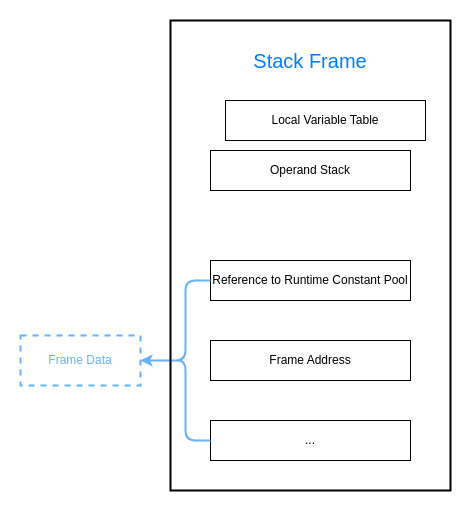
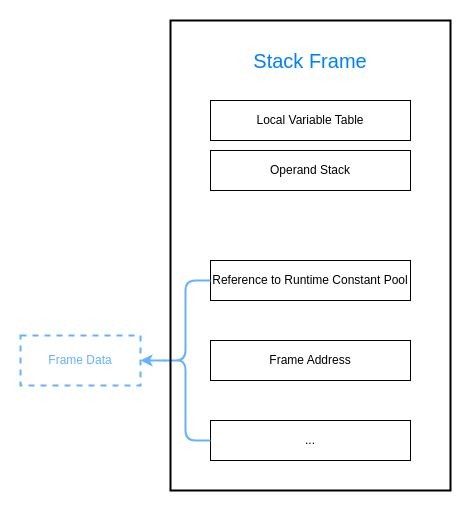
node "Local Variable Table": moved (326, 121) -> (311, 121)
